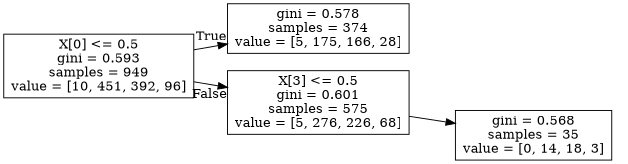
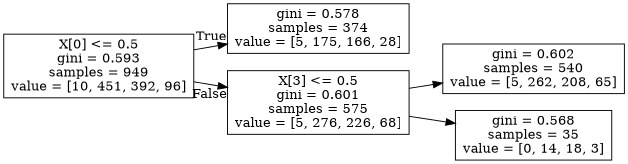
node "gini = 0.602 samples = 540 value = [5, 262, 208, 65]": added
